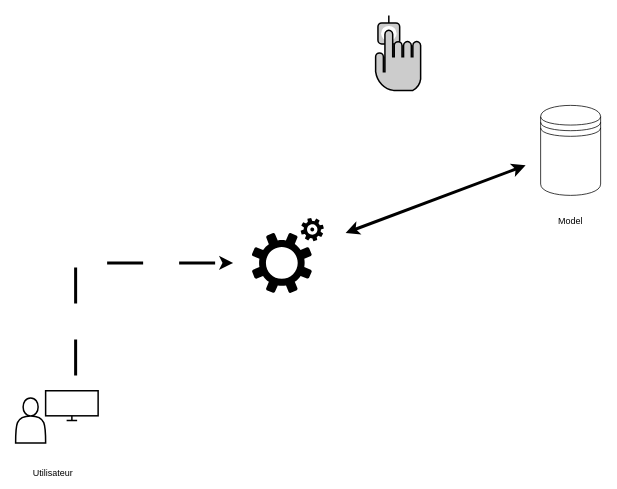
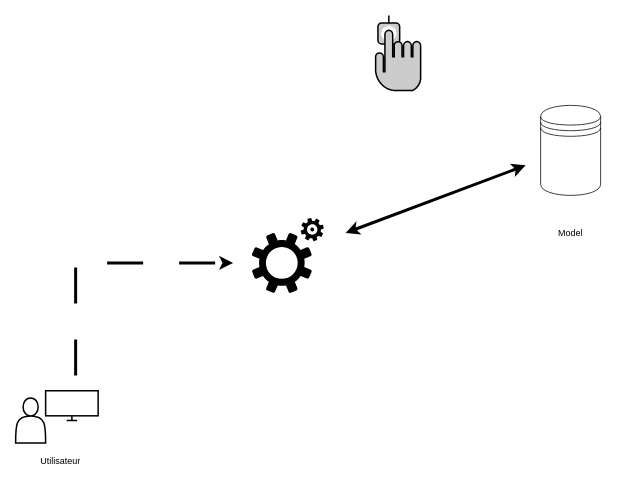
node "Model": moved (570, 222) -> (570, 233)
node "Utilisateur": moved (53, 473) -> (60, 462)
